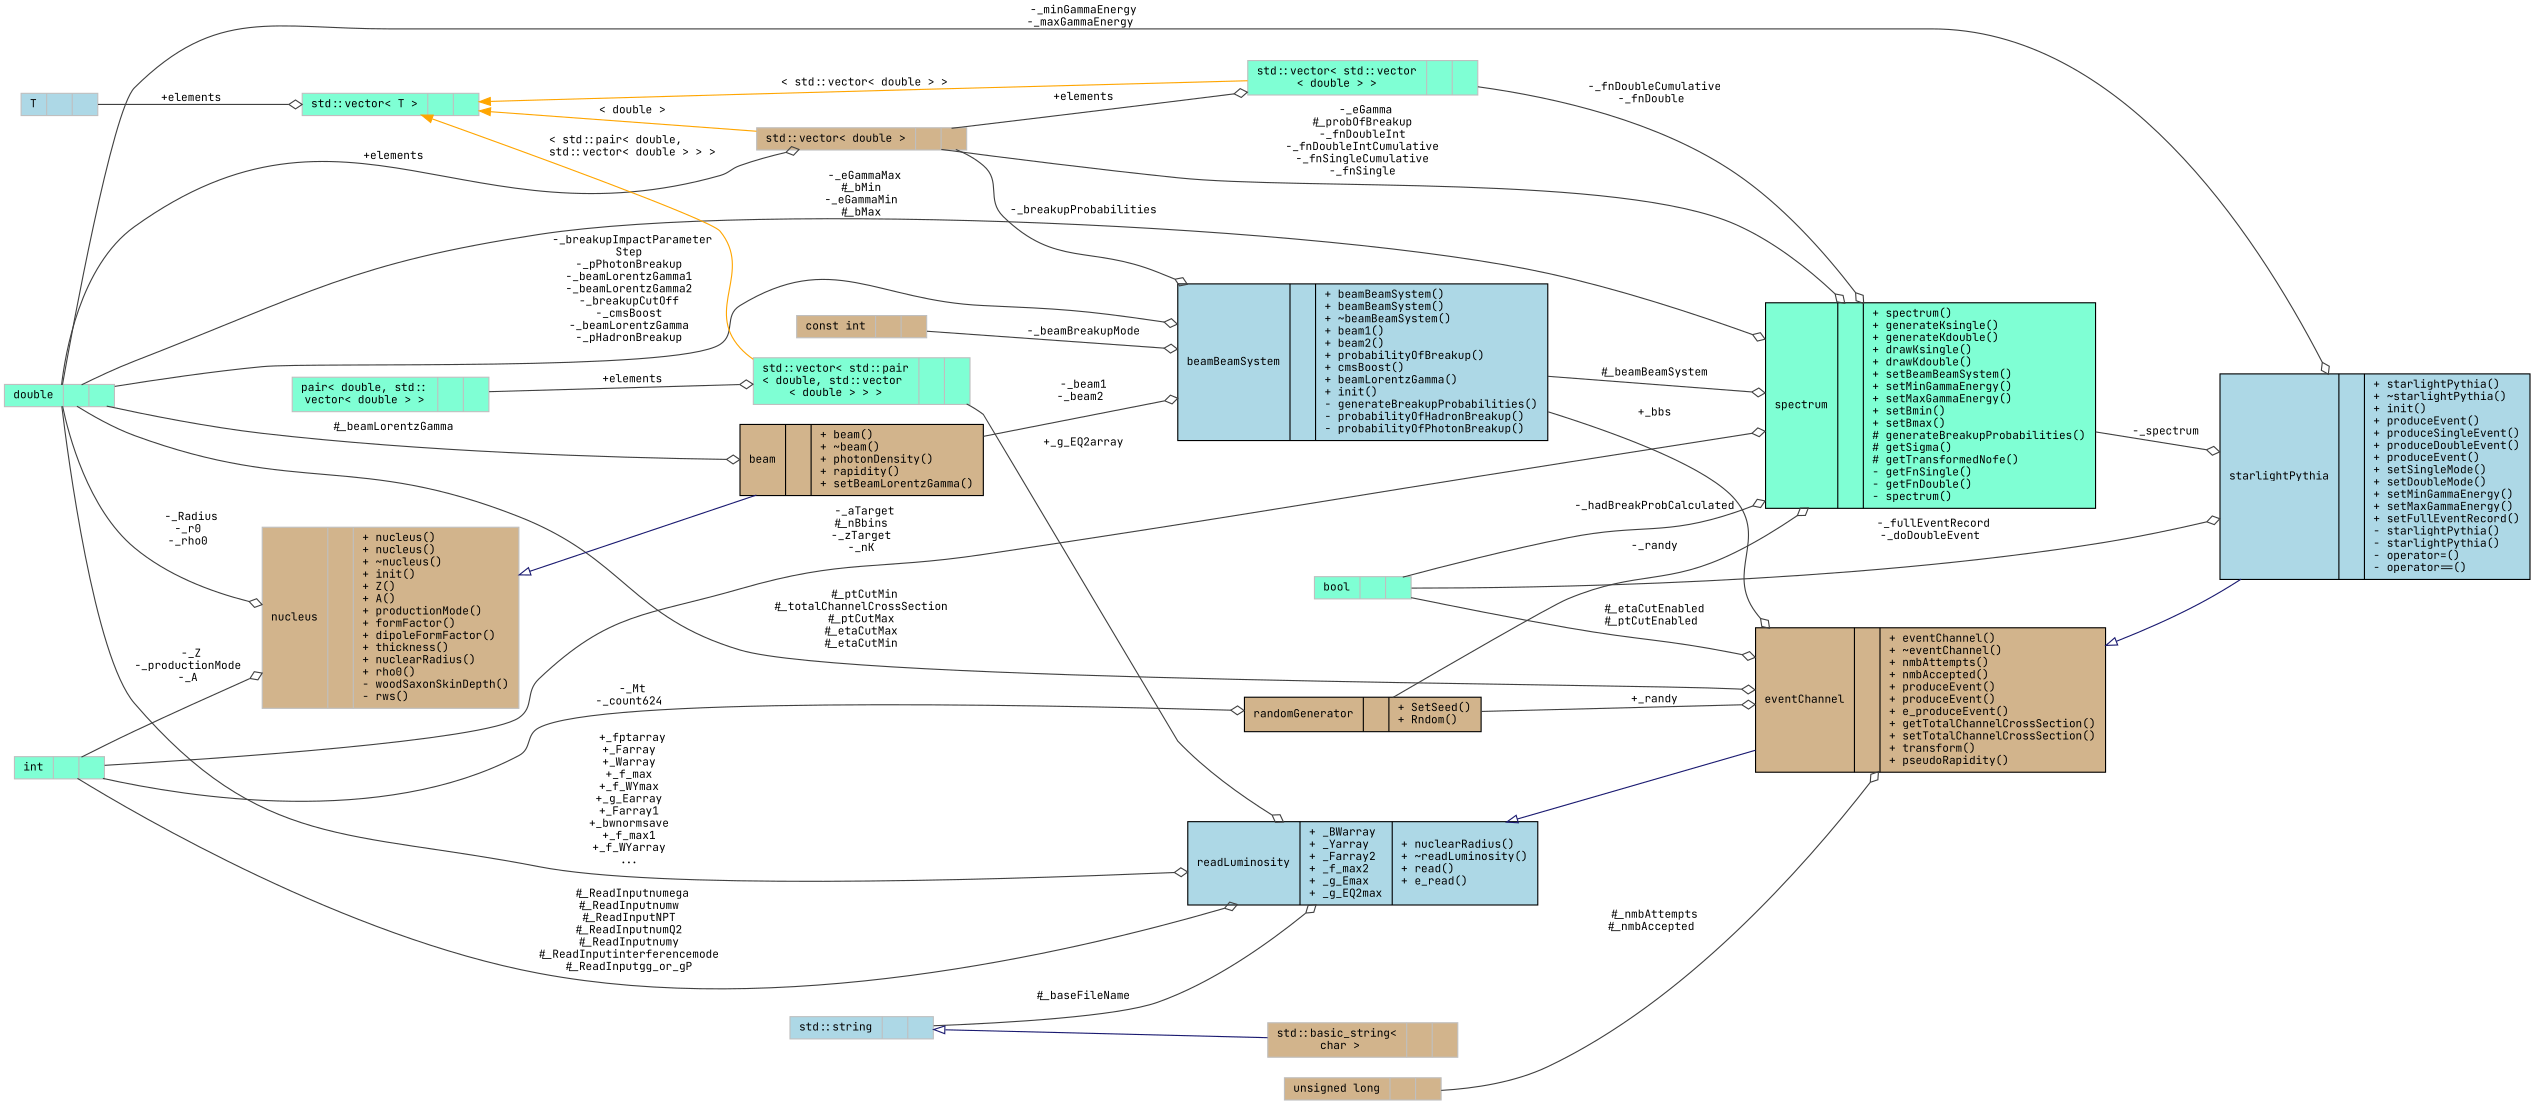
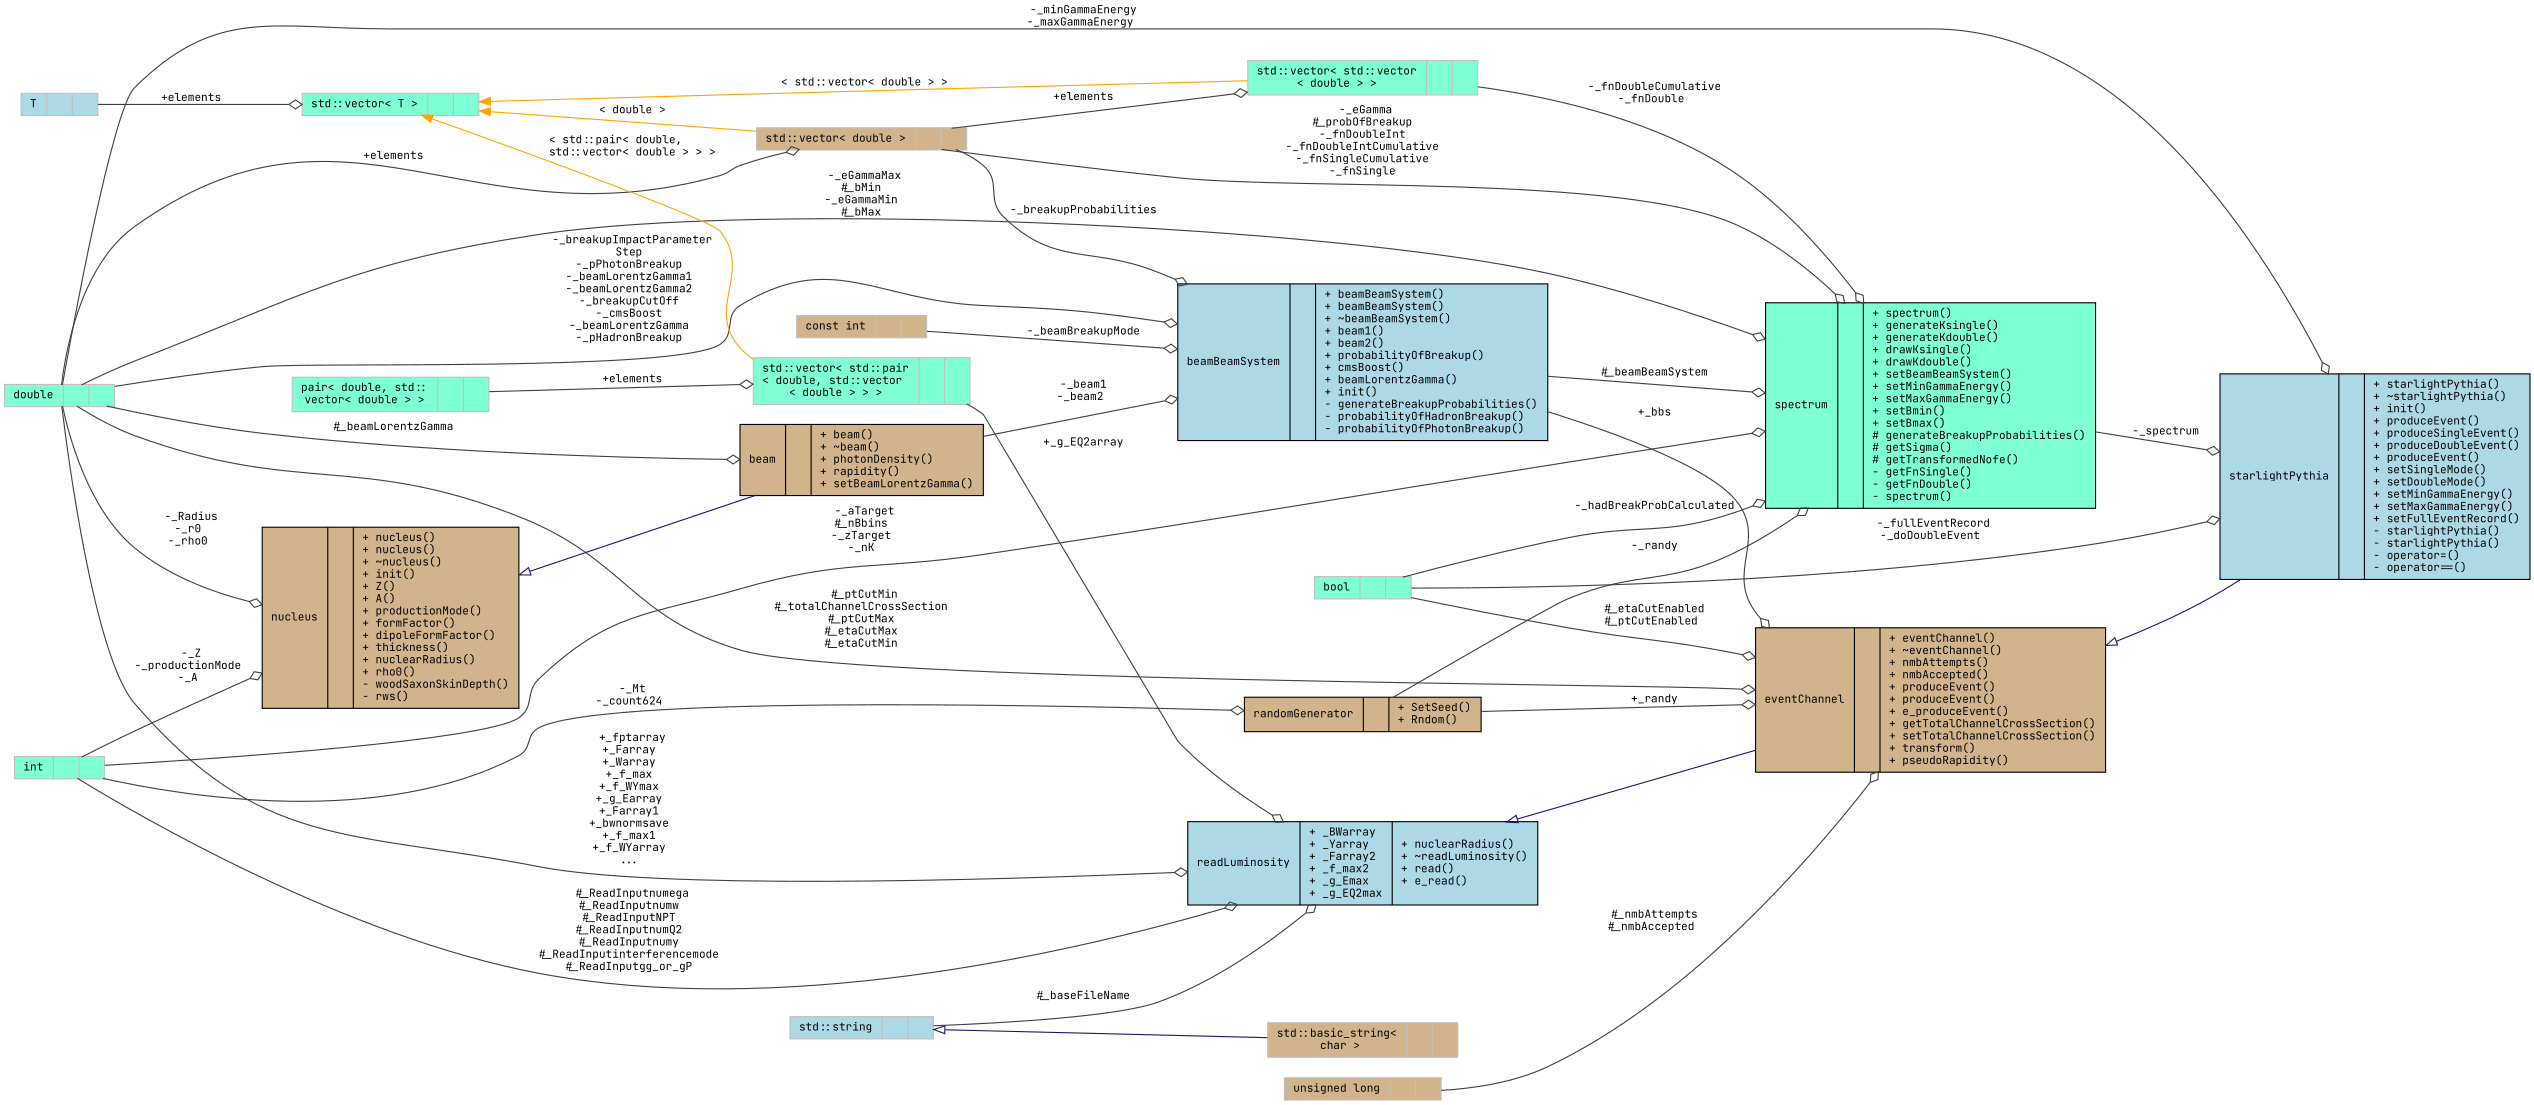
node "nucleus": color grey75 -> black
